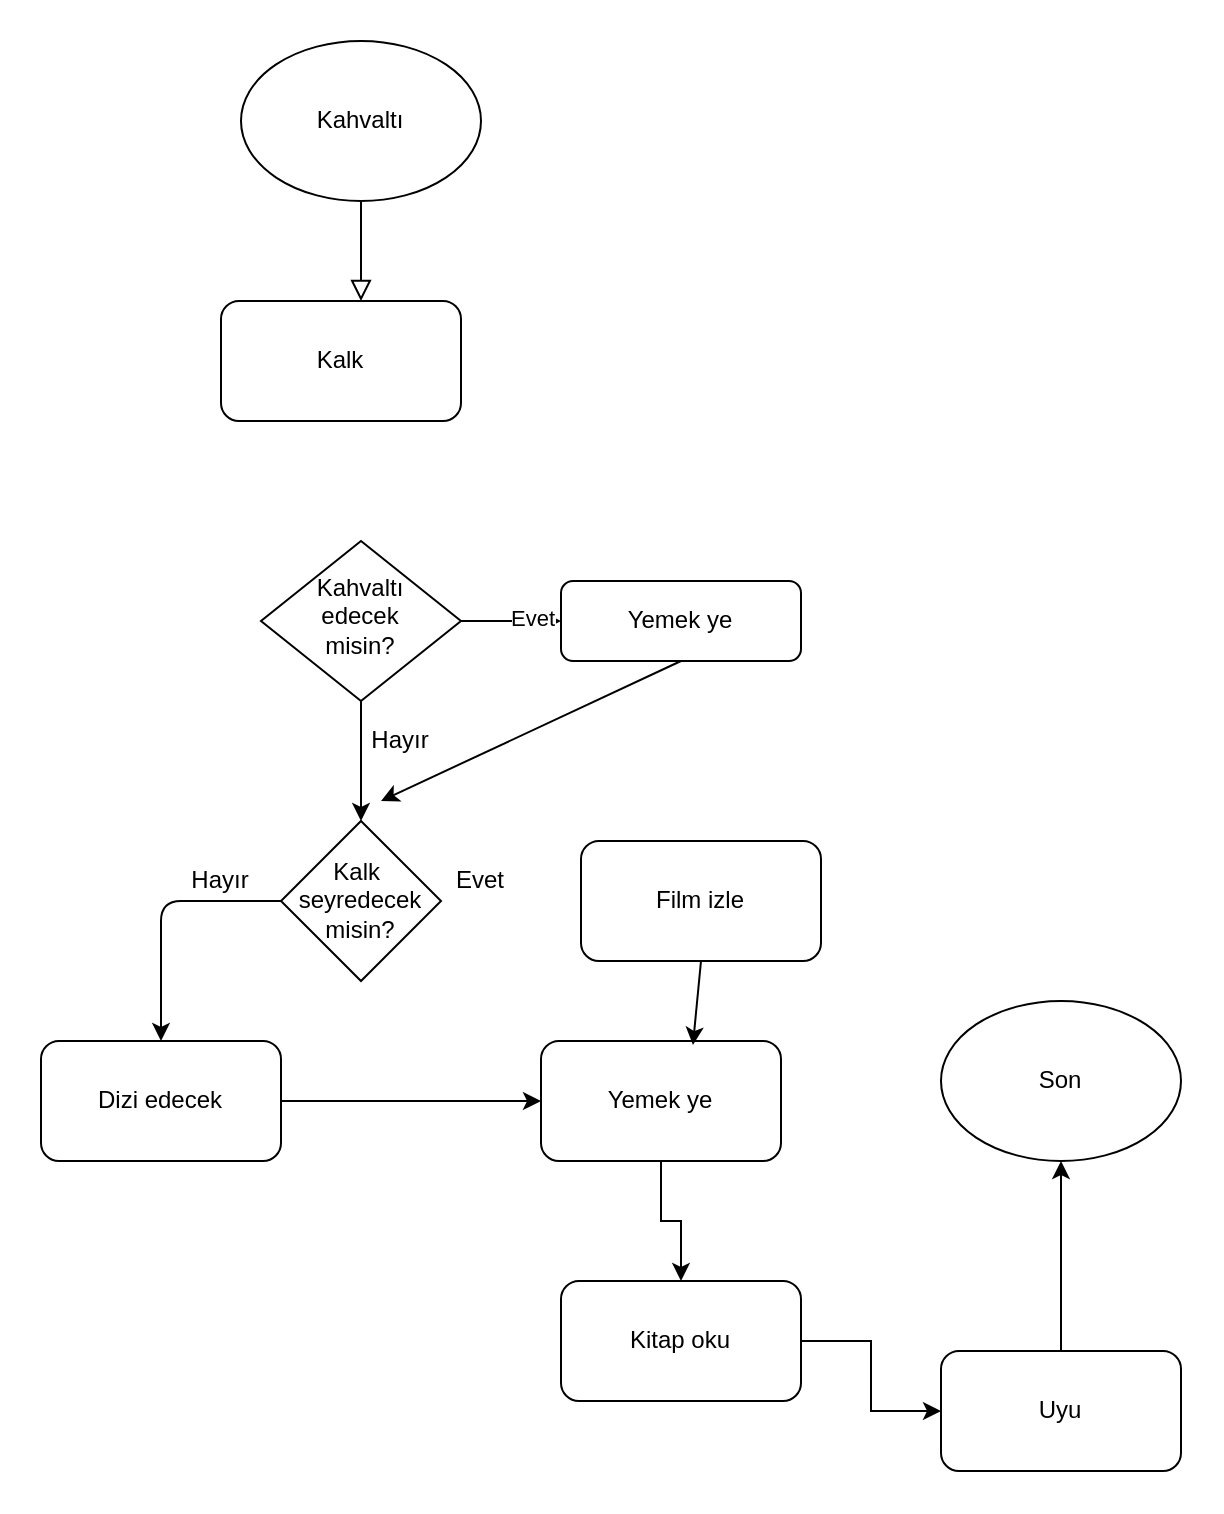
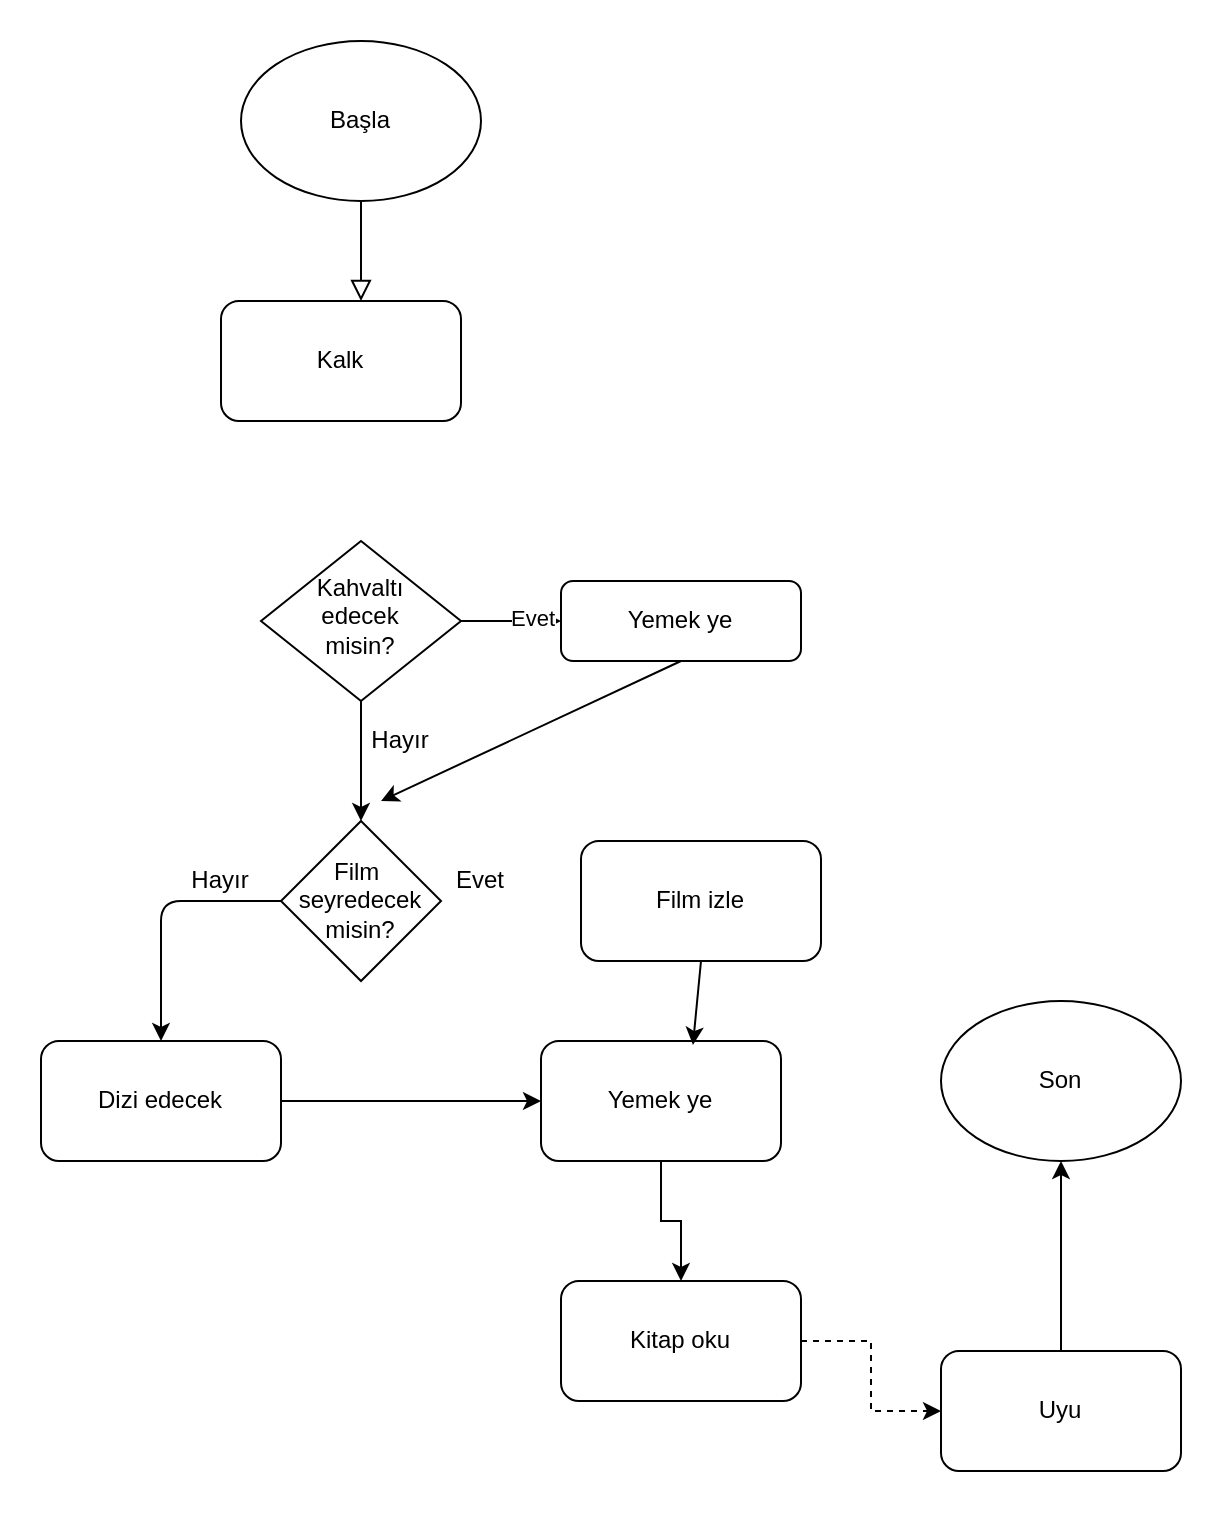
node "Kahvaltı": label "Kahvaltı" -> "Başla"
node "Kalk seyredecek misin?": label "Kalk seyredecek misin?" -> "Film seyredecek misin?"
edge "Kitap oku" -> "Uyu": style solid -> dashed
